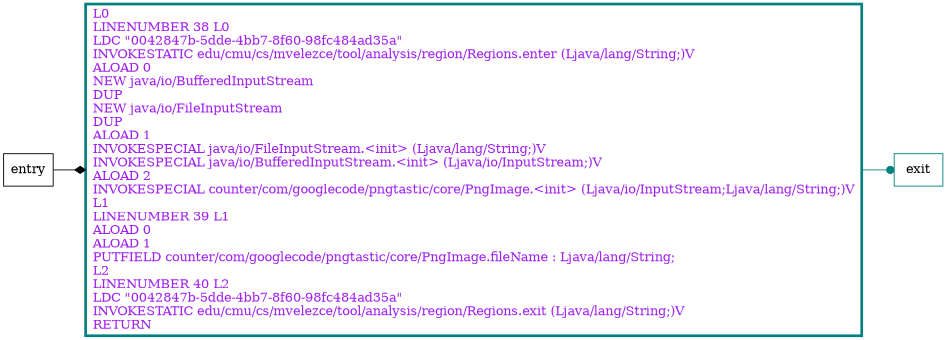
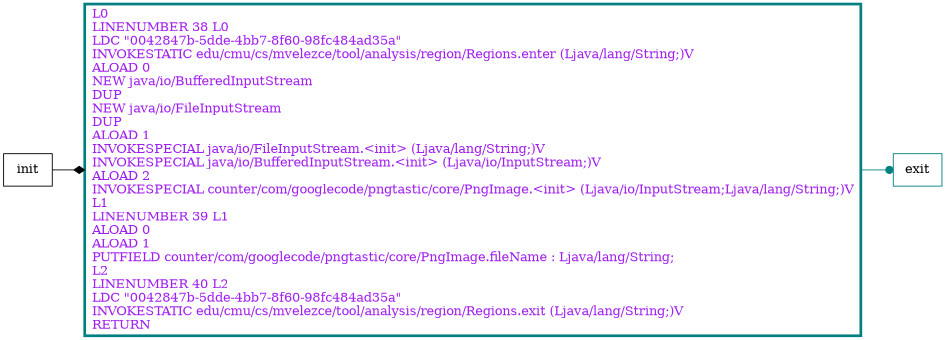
node "entry": label "entry" -> "init"
